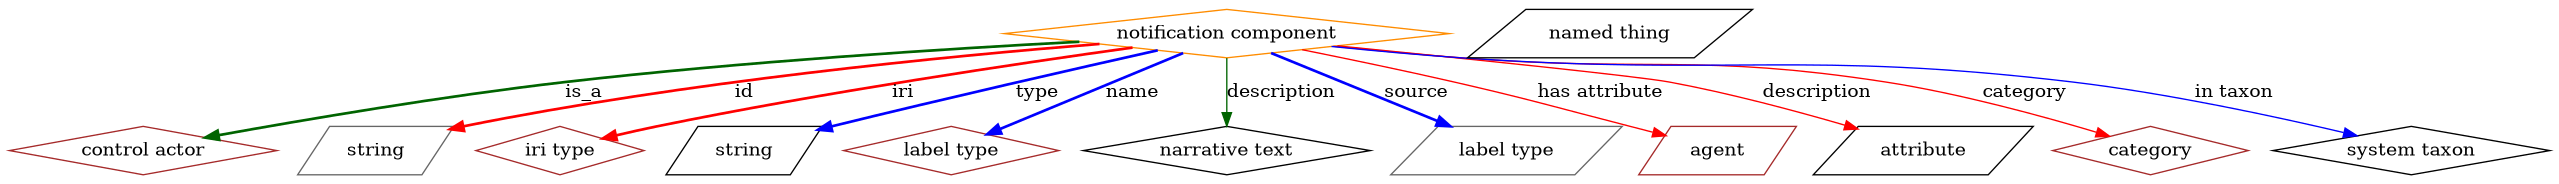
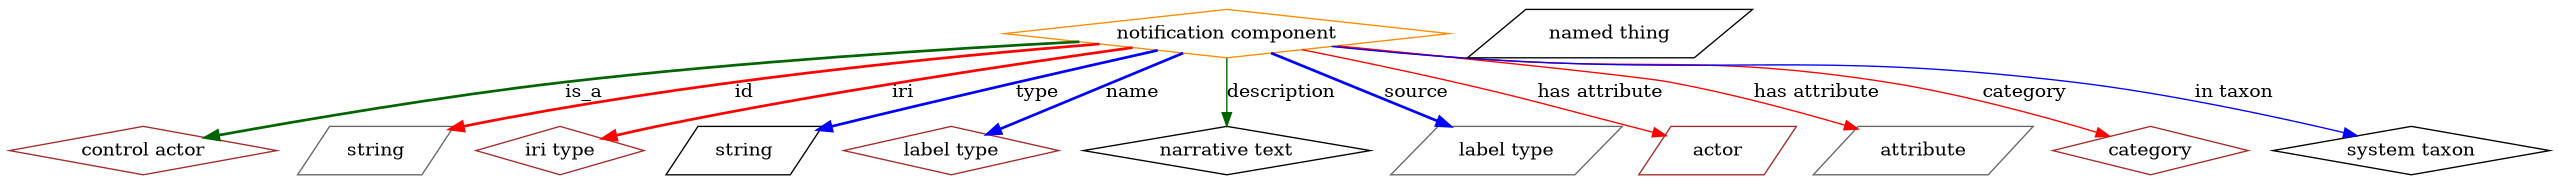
edge "notification component" -> "attribute": label "description" -> "has attribute"
node "agent": label "agent" -> "actor"
node "attribute": color black -> gray40
